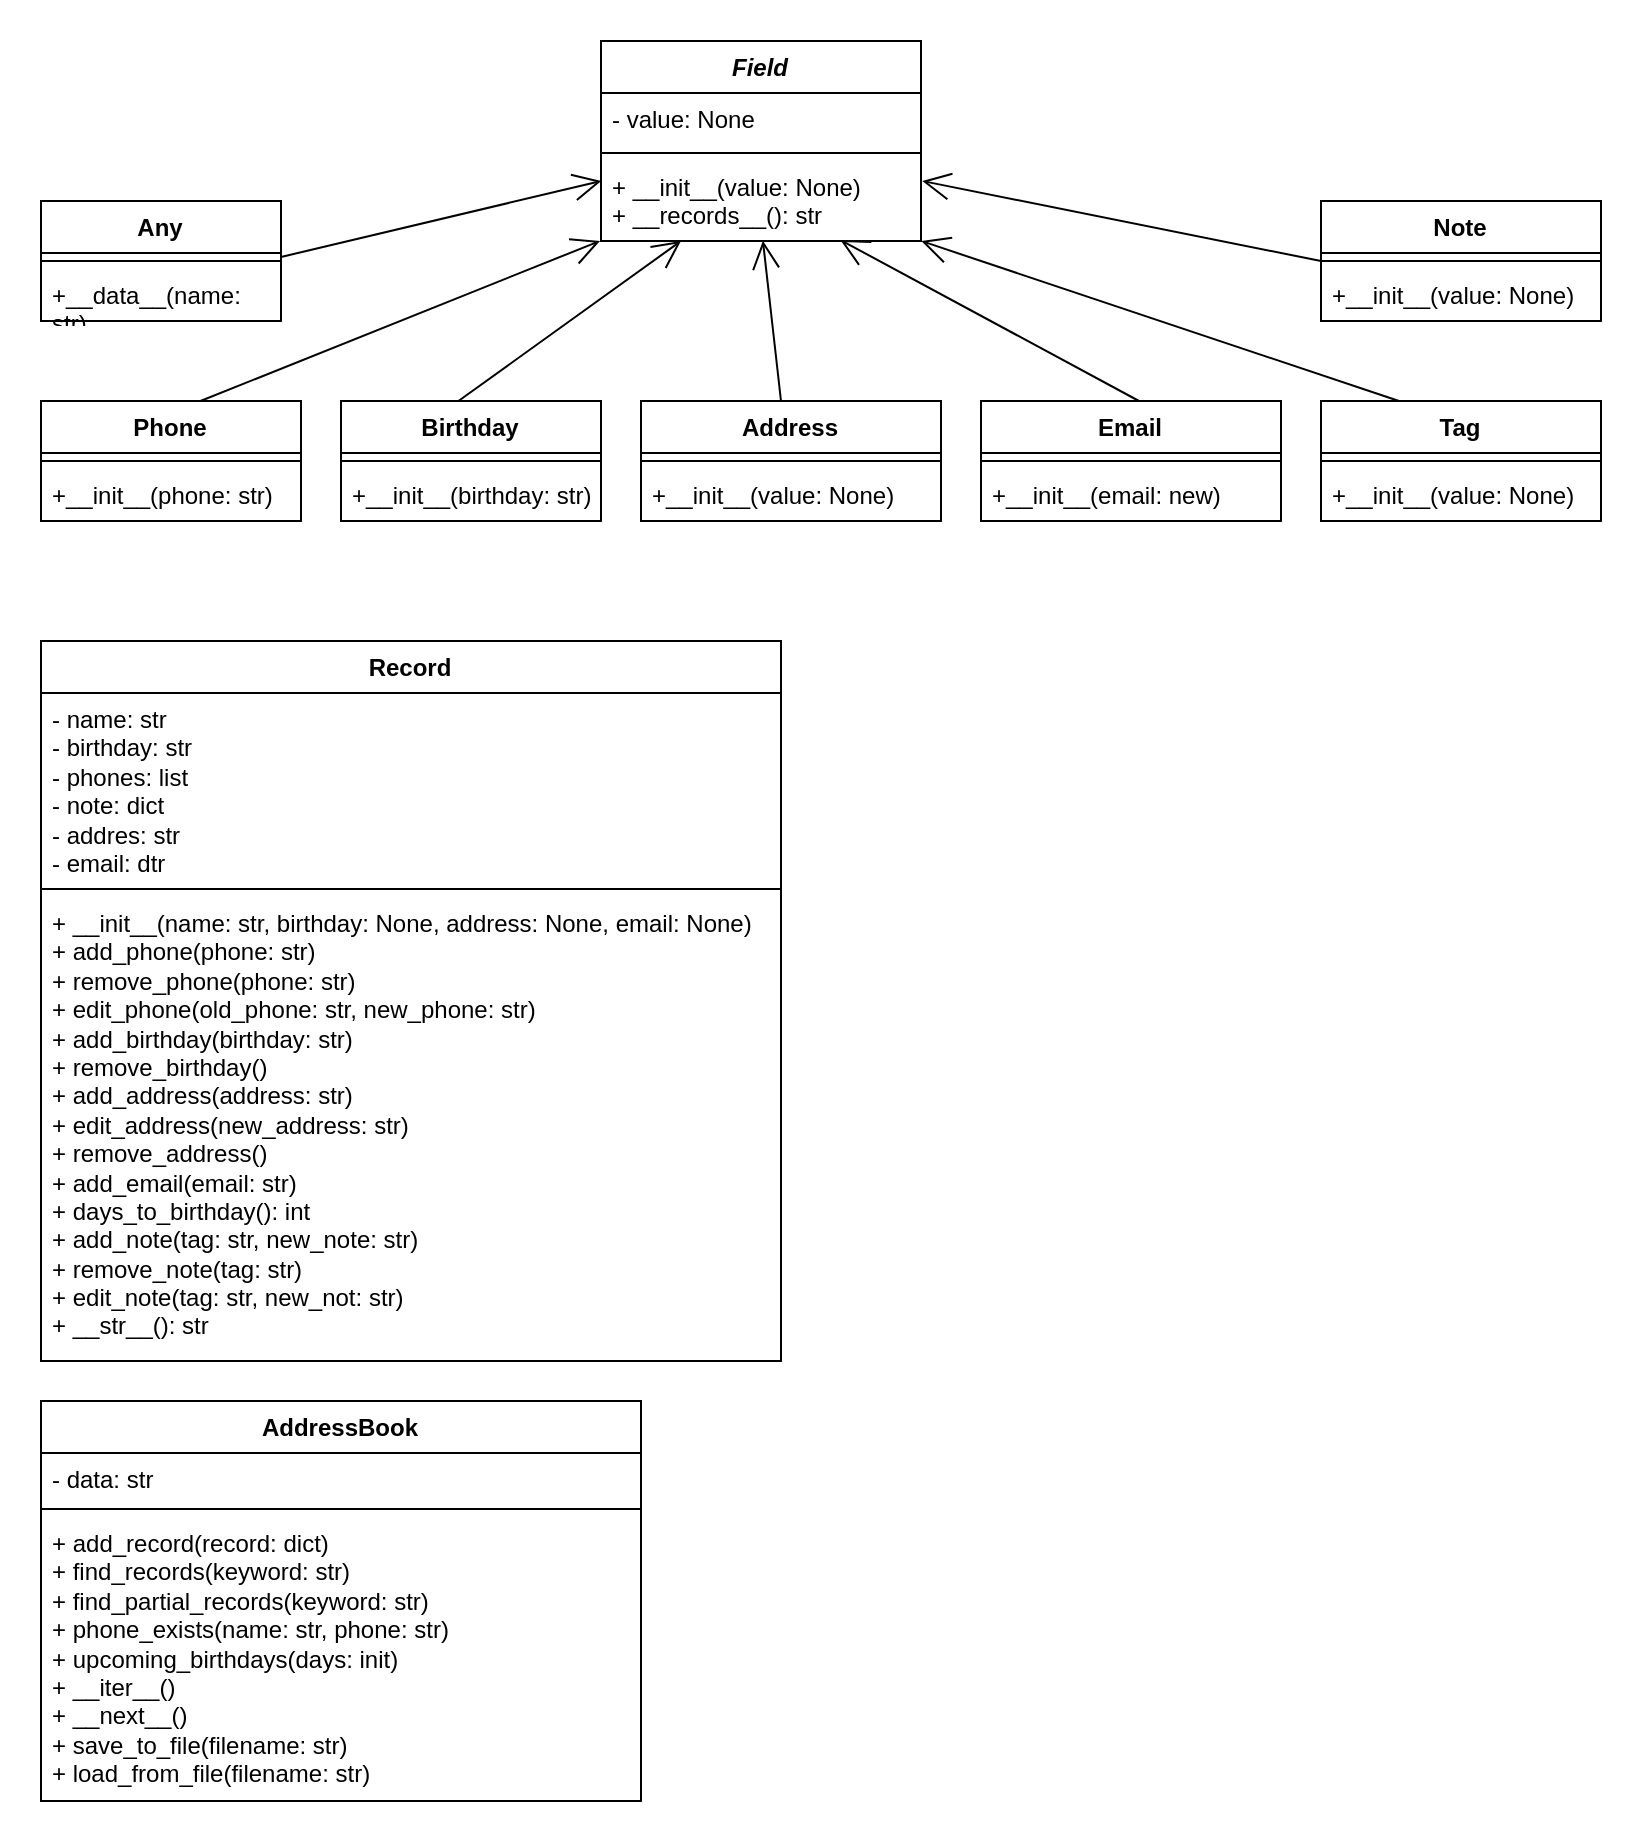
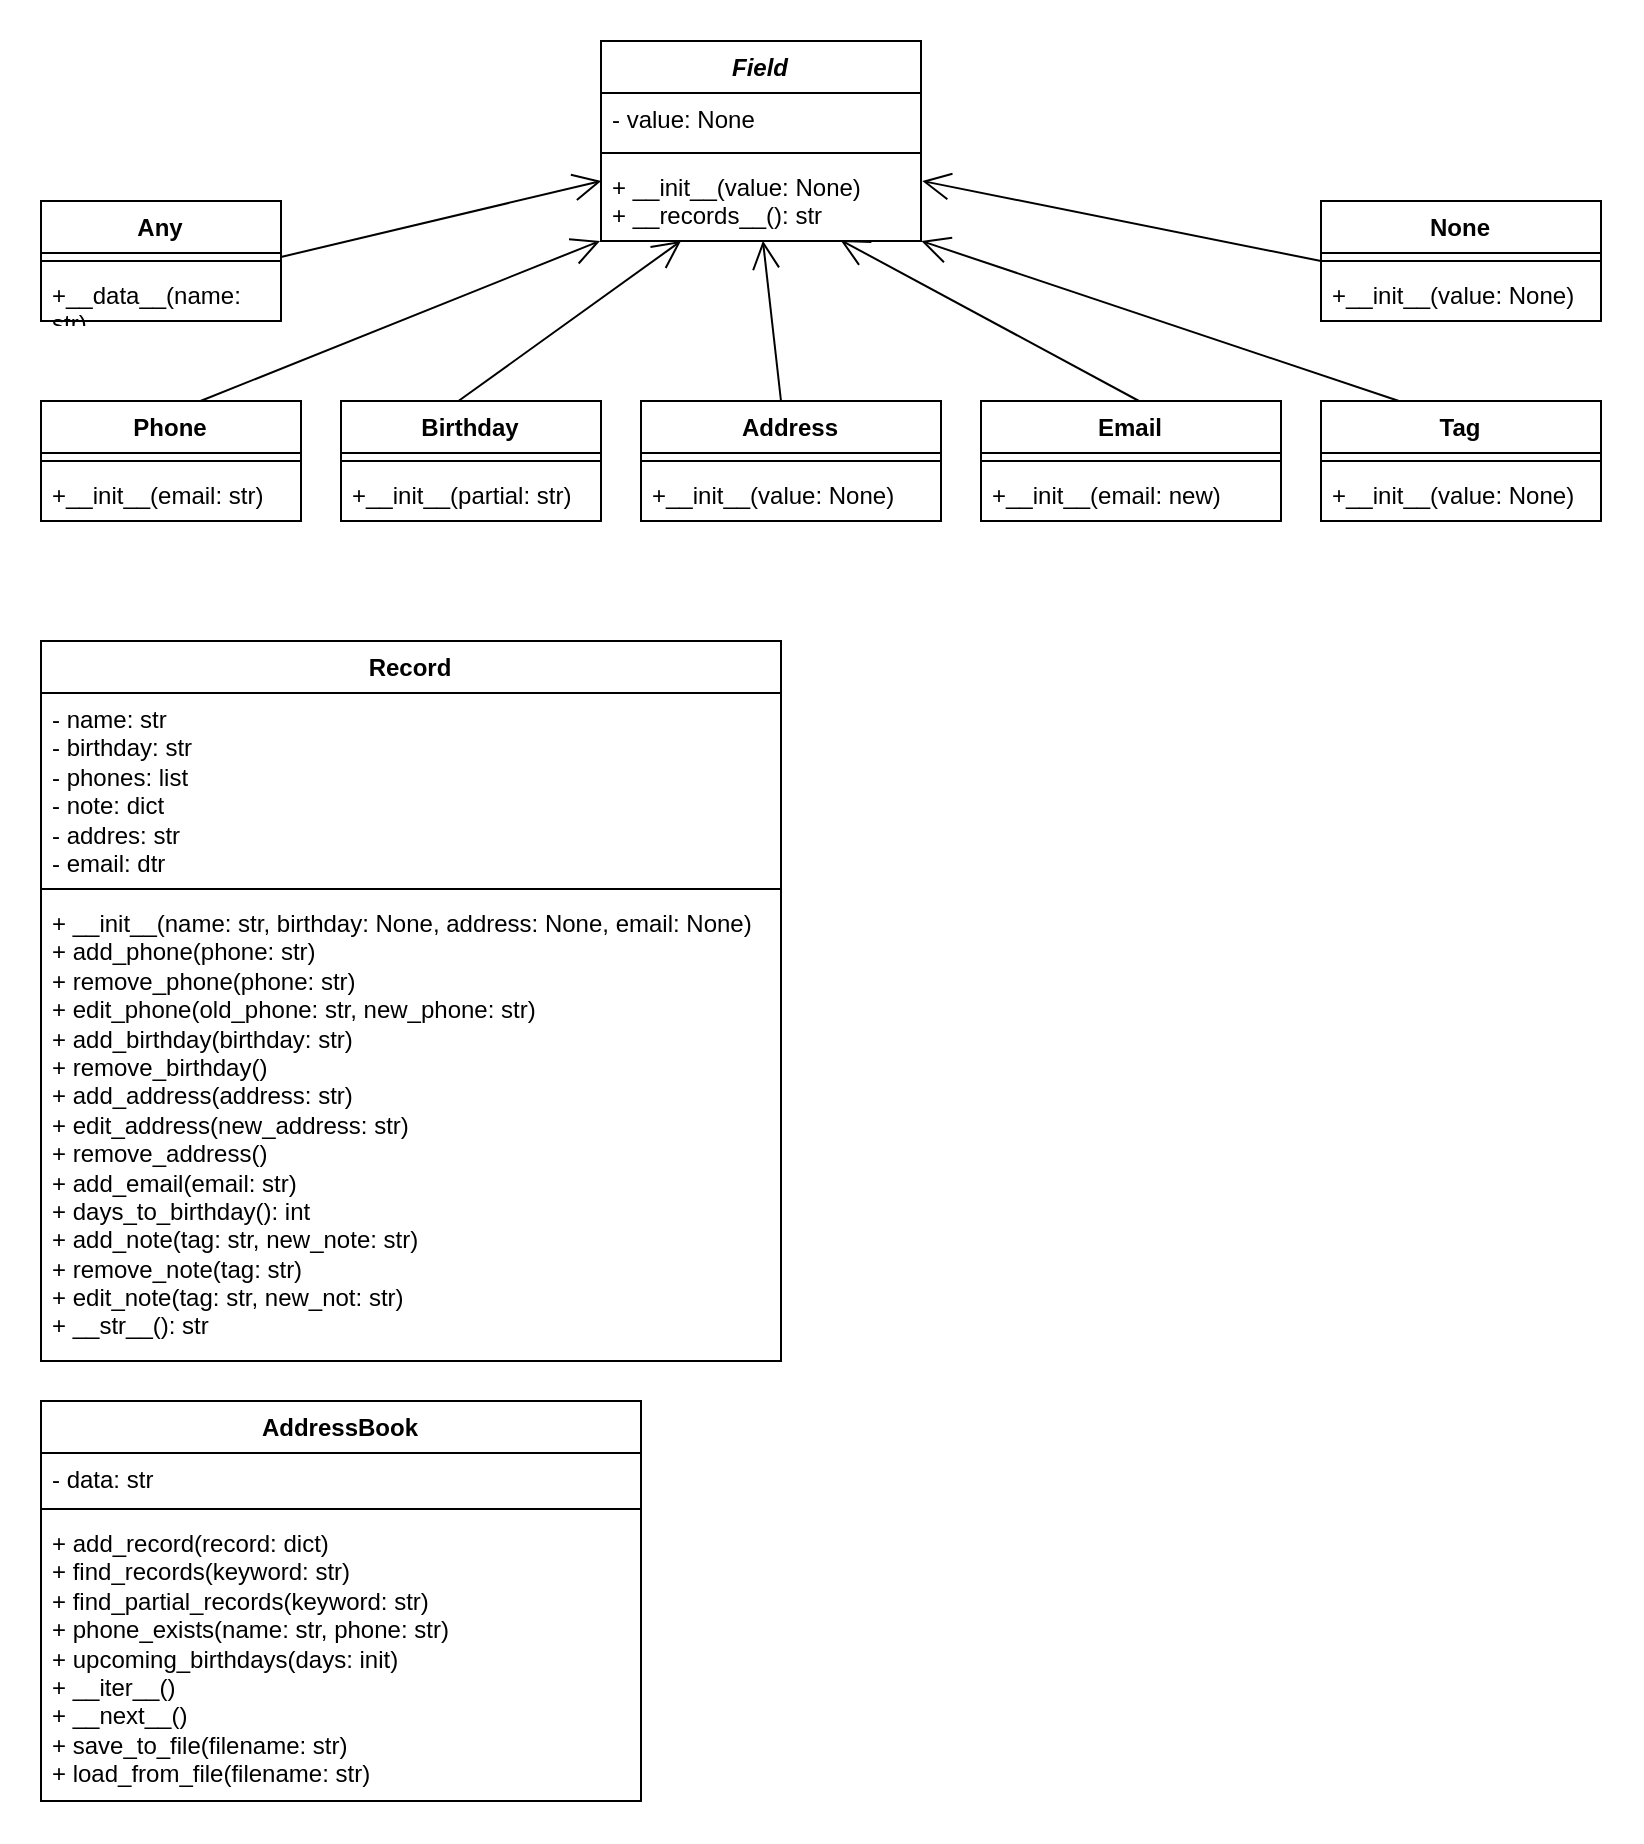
node "Note": label "Note" -> "None"
node "+__init__(phone: str)": label "+__init__(phone: str)" -> "+__init__(email: str)"
node "+__init__(birthday: str)": label "+__init__(birthday: str)" -> "+__init__(partial: str)"
